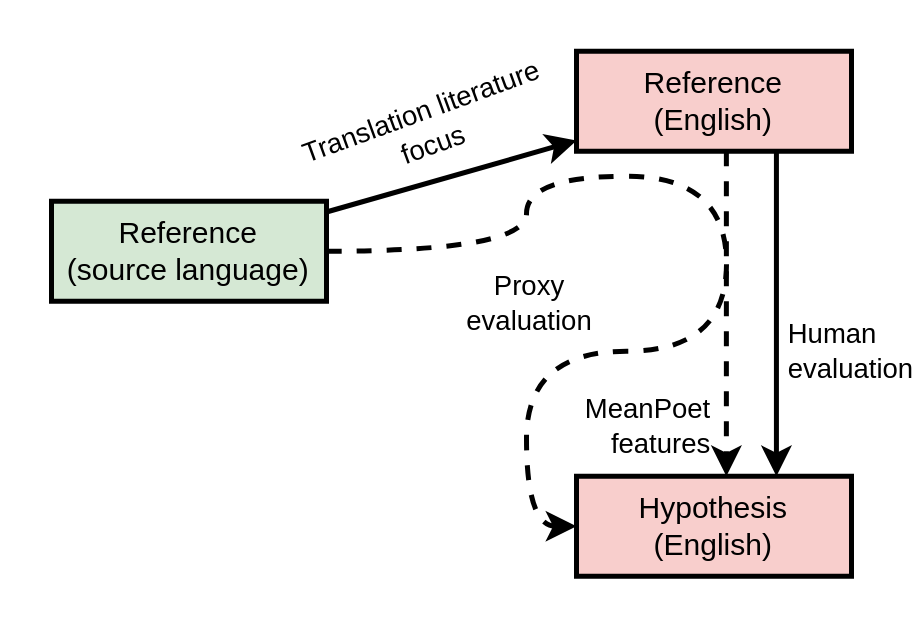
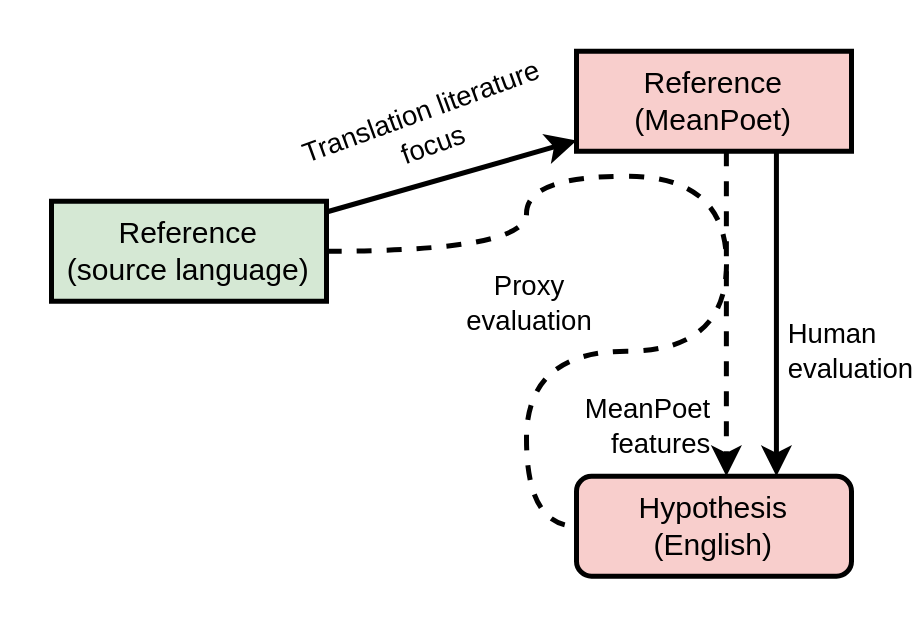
node "Reference (English)": label "Reference (English)" -> "Reference (MeanPoet)"
edge "Reference (source language)" -> "Hypothesis (English)": arrowhead classic -> none
node "Hypothesis (English)": shape rectangle -> rounded rectangle
